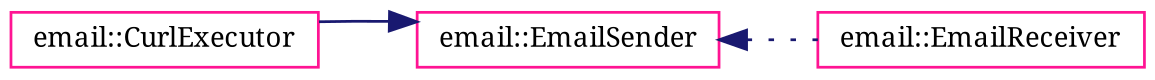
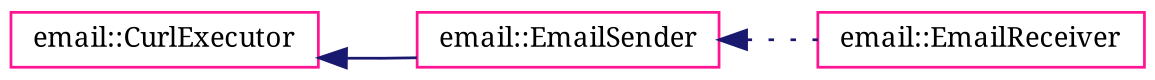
edge "email::CurlExecutor" -> "email::EmailSender": reversed
